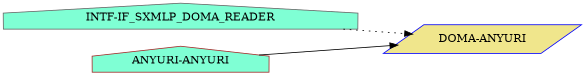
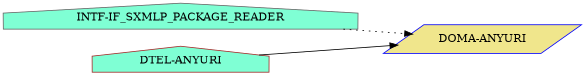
node "INTF-IF_SXMLP_DOMA_READER": label "INTF-IF_SXMLP_DOMA_READER" -> "INTF-IF_SXMLP_PACKAGE_READER"
node "ANYURI-ANYURI": label "ANYURI-ANYURI" -> "DTEL-ANYURI"
